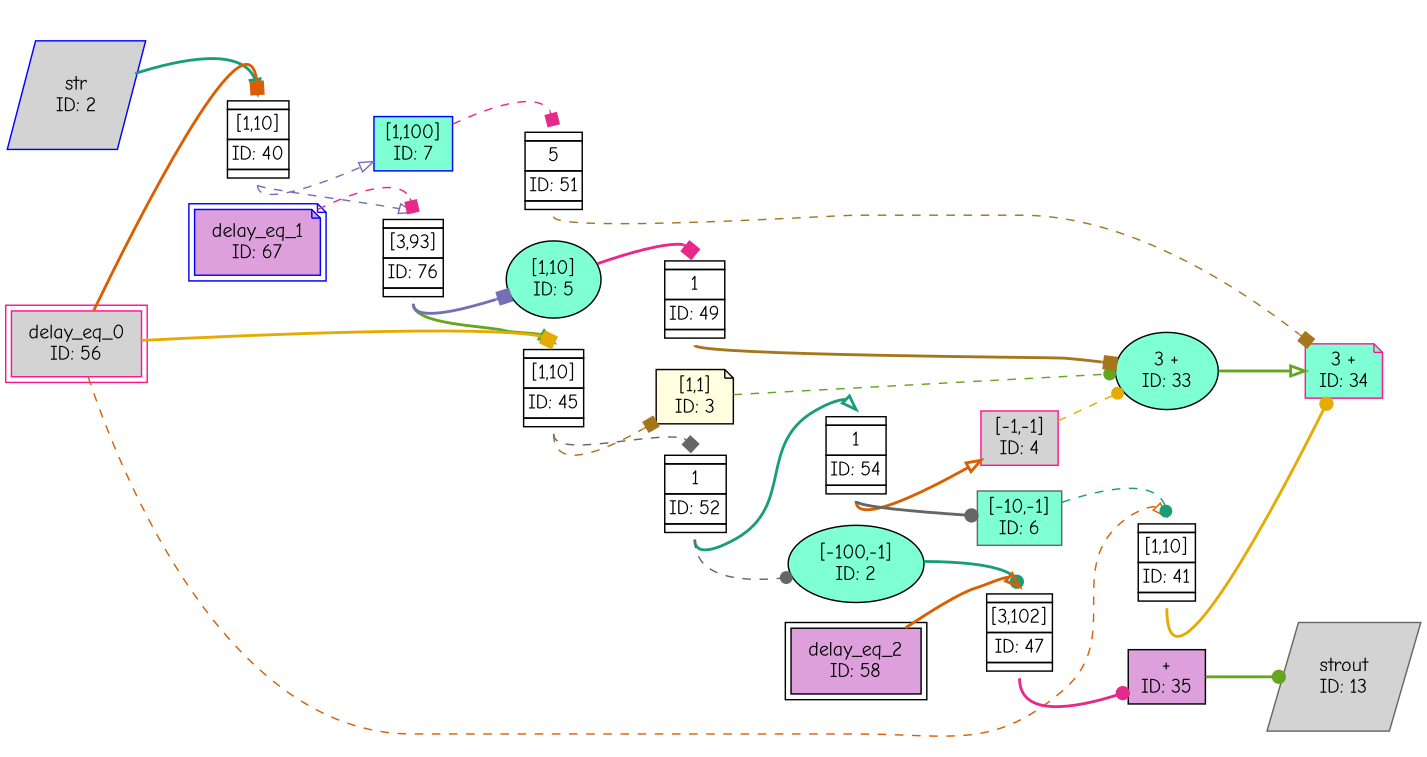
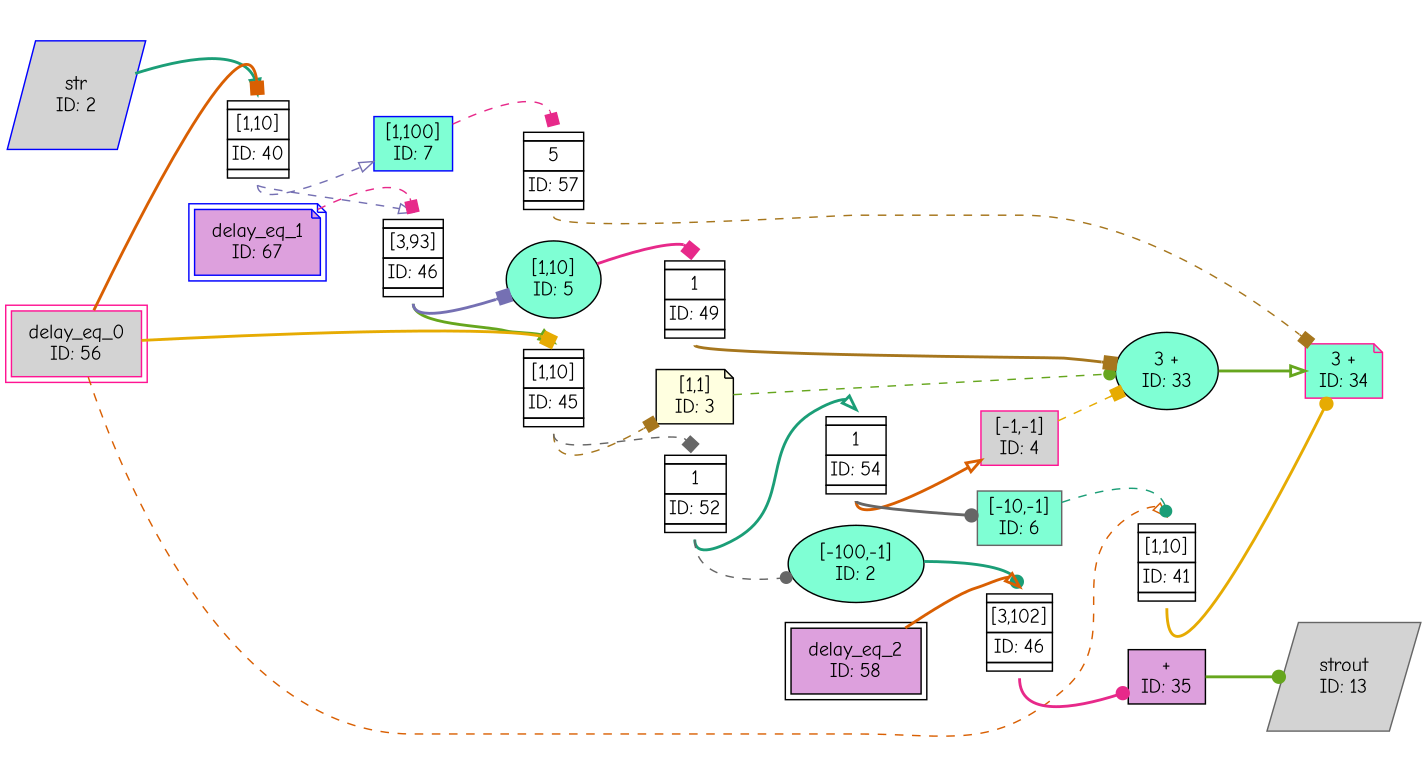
node "5": text "ID: 51" -> "ID: 57"
node "[3,93]": text "ID: 76" -> "ID: 46"
edge "[-1,-1] ID: 4" -> "3 + ID: 33": arrowhead dot -> box
node "[3,102]": text "ID: 47" -> "ID: 46"
